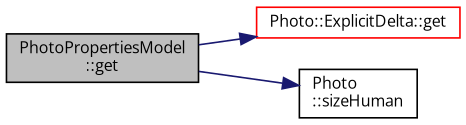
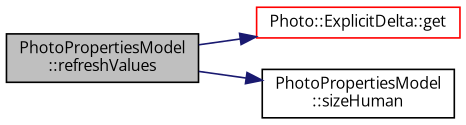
node "PhotoPropertiesModel ::get": label "PhotoPropertiesModel ::get" -> "PhotoPropertiesModel ::refreshValues"
node "Photo ::sizeHuman": label "Photo ::sizeHuman" -> "PhotoPropertiesModel ::sizeHuman"
